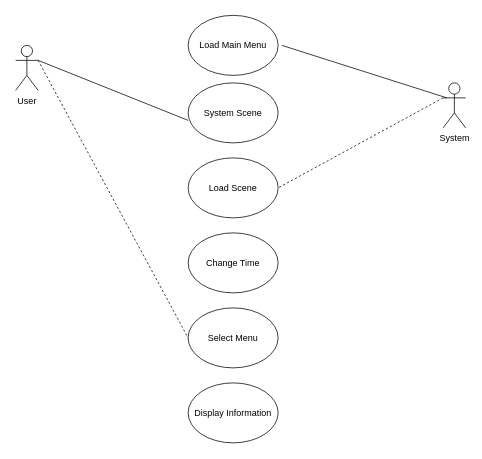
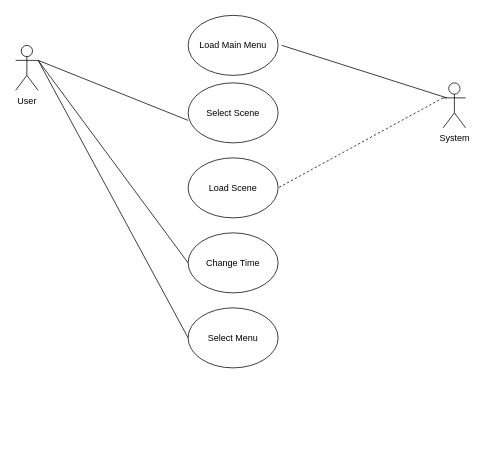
node "System Scene": label "System Scene" -> "Select Scene"
edge "User" -- "Change Time": added
edge "User" -- "Select Menu": style dashed -> solid
node "Display Information": removed
